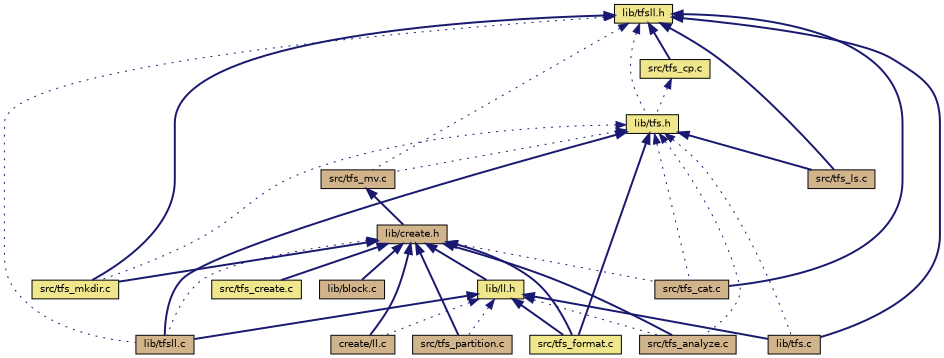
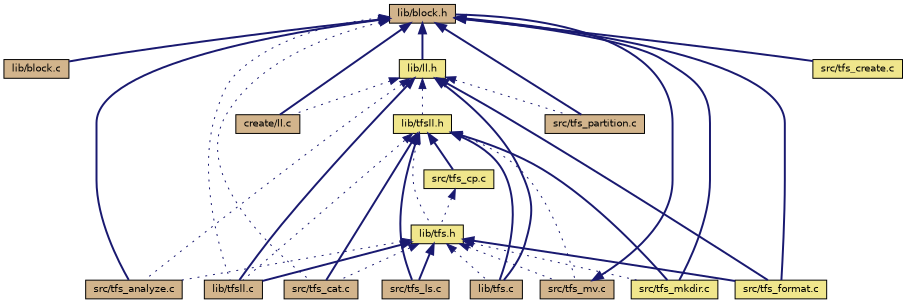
edge "lib/tfsll.h" -> "lib/ll.h": added
node "lib/create.h": label "lib/create.h" -> "lib/block.h"
